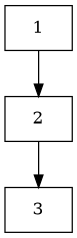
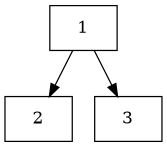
edge "2" -> "3": now "1" -> "3"
